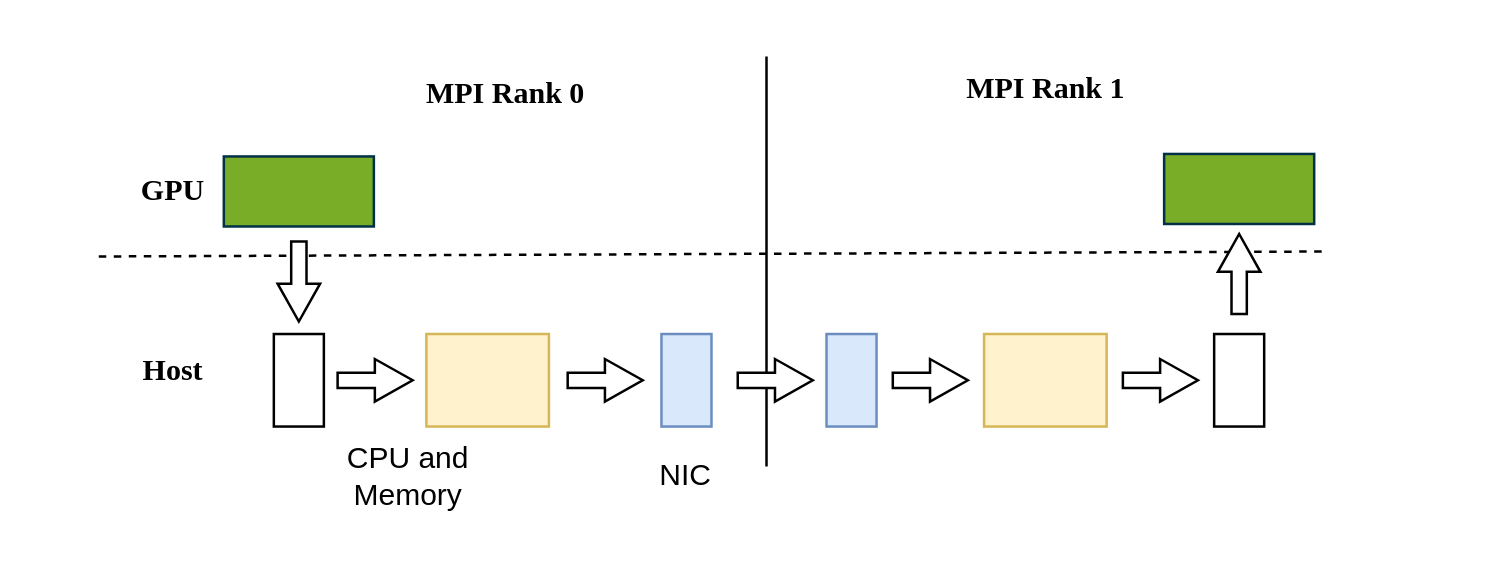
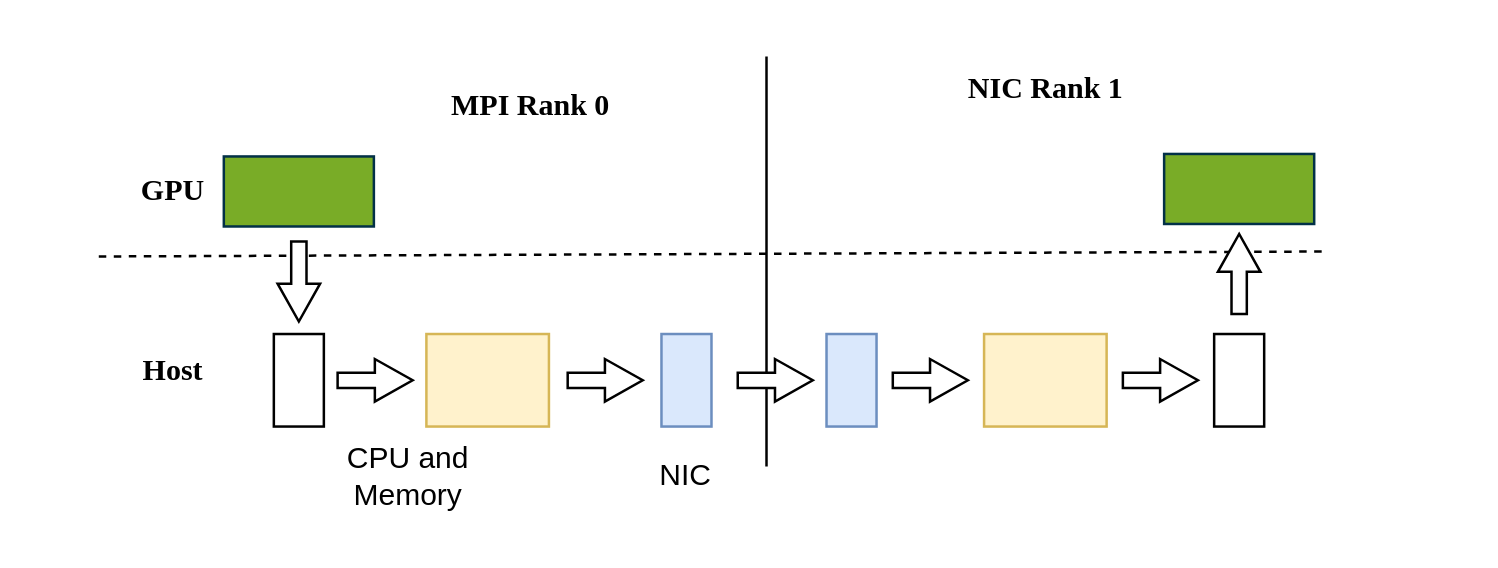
node "MPI Rank 1": label "MPI Rank 1" -> "NIC Rank 1"
node "MPI Rank 0": moved (506, 94) -> (531, 106)
